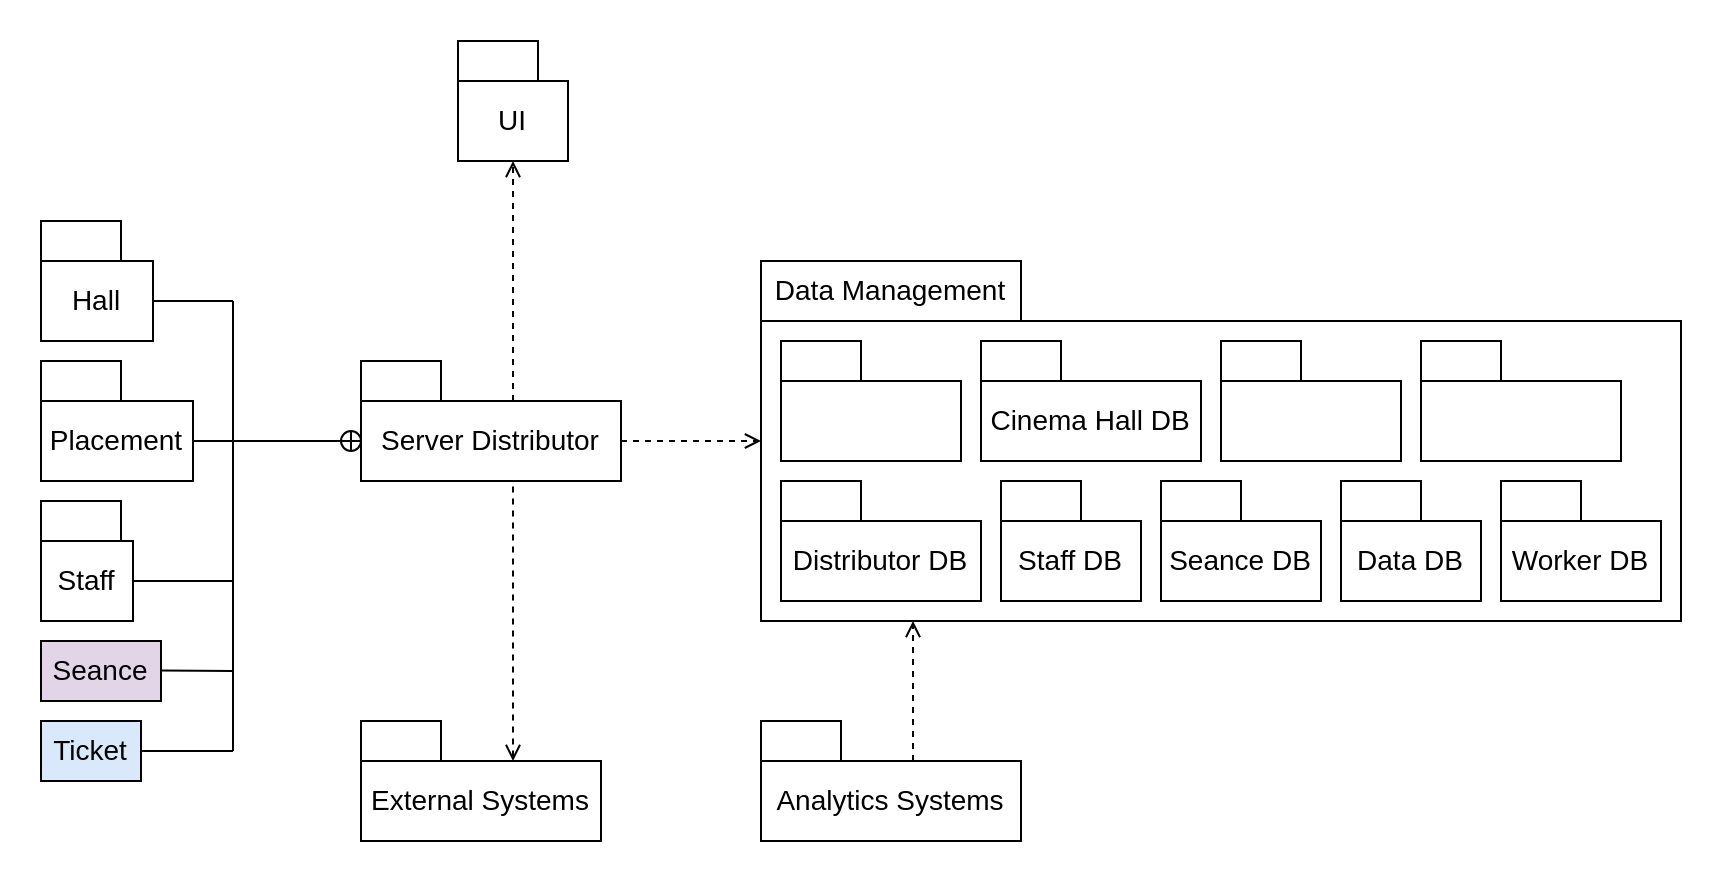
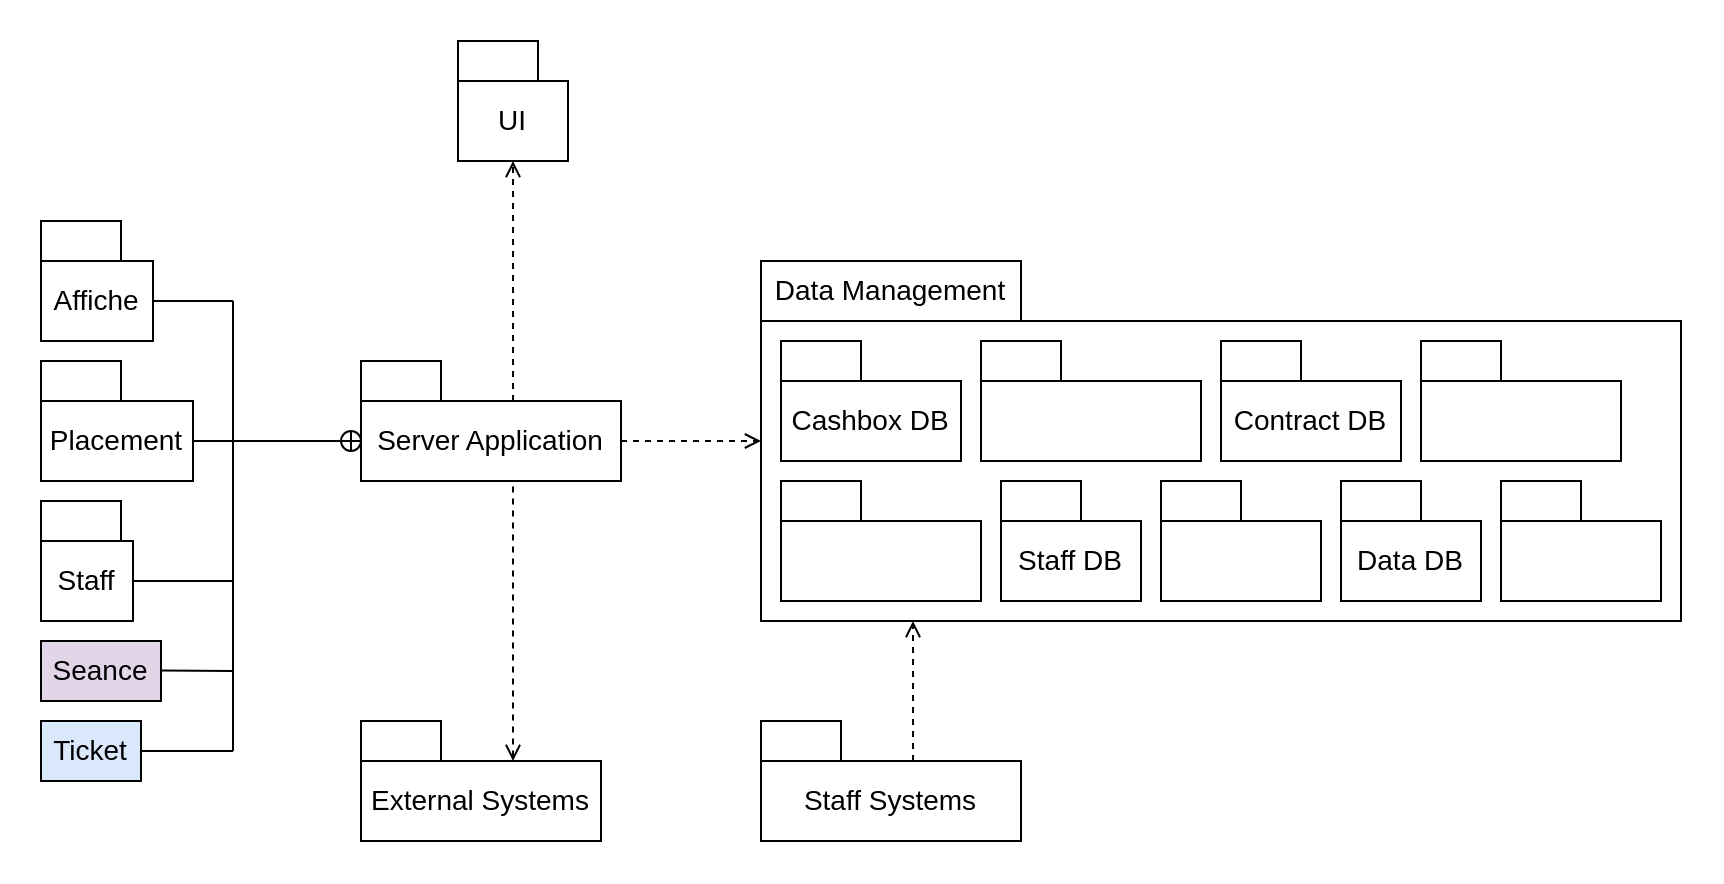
node "Hall": label "Hall" -> "Affiche"
node "Cashbox DB": added
node "Cinema Hall DB": removed
node "Contract DB": added
node "Server Distributor": label "Server Distributor" -> "Server Application"
node "Distributor DB": removed
node "Seance DB": removed
node "Worker DB": removed
node "Analytics Systems": label "Analytics Systems" -> "Staff Systems"
